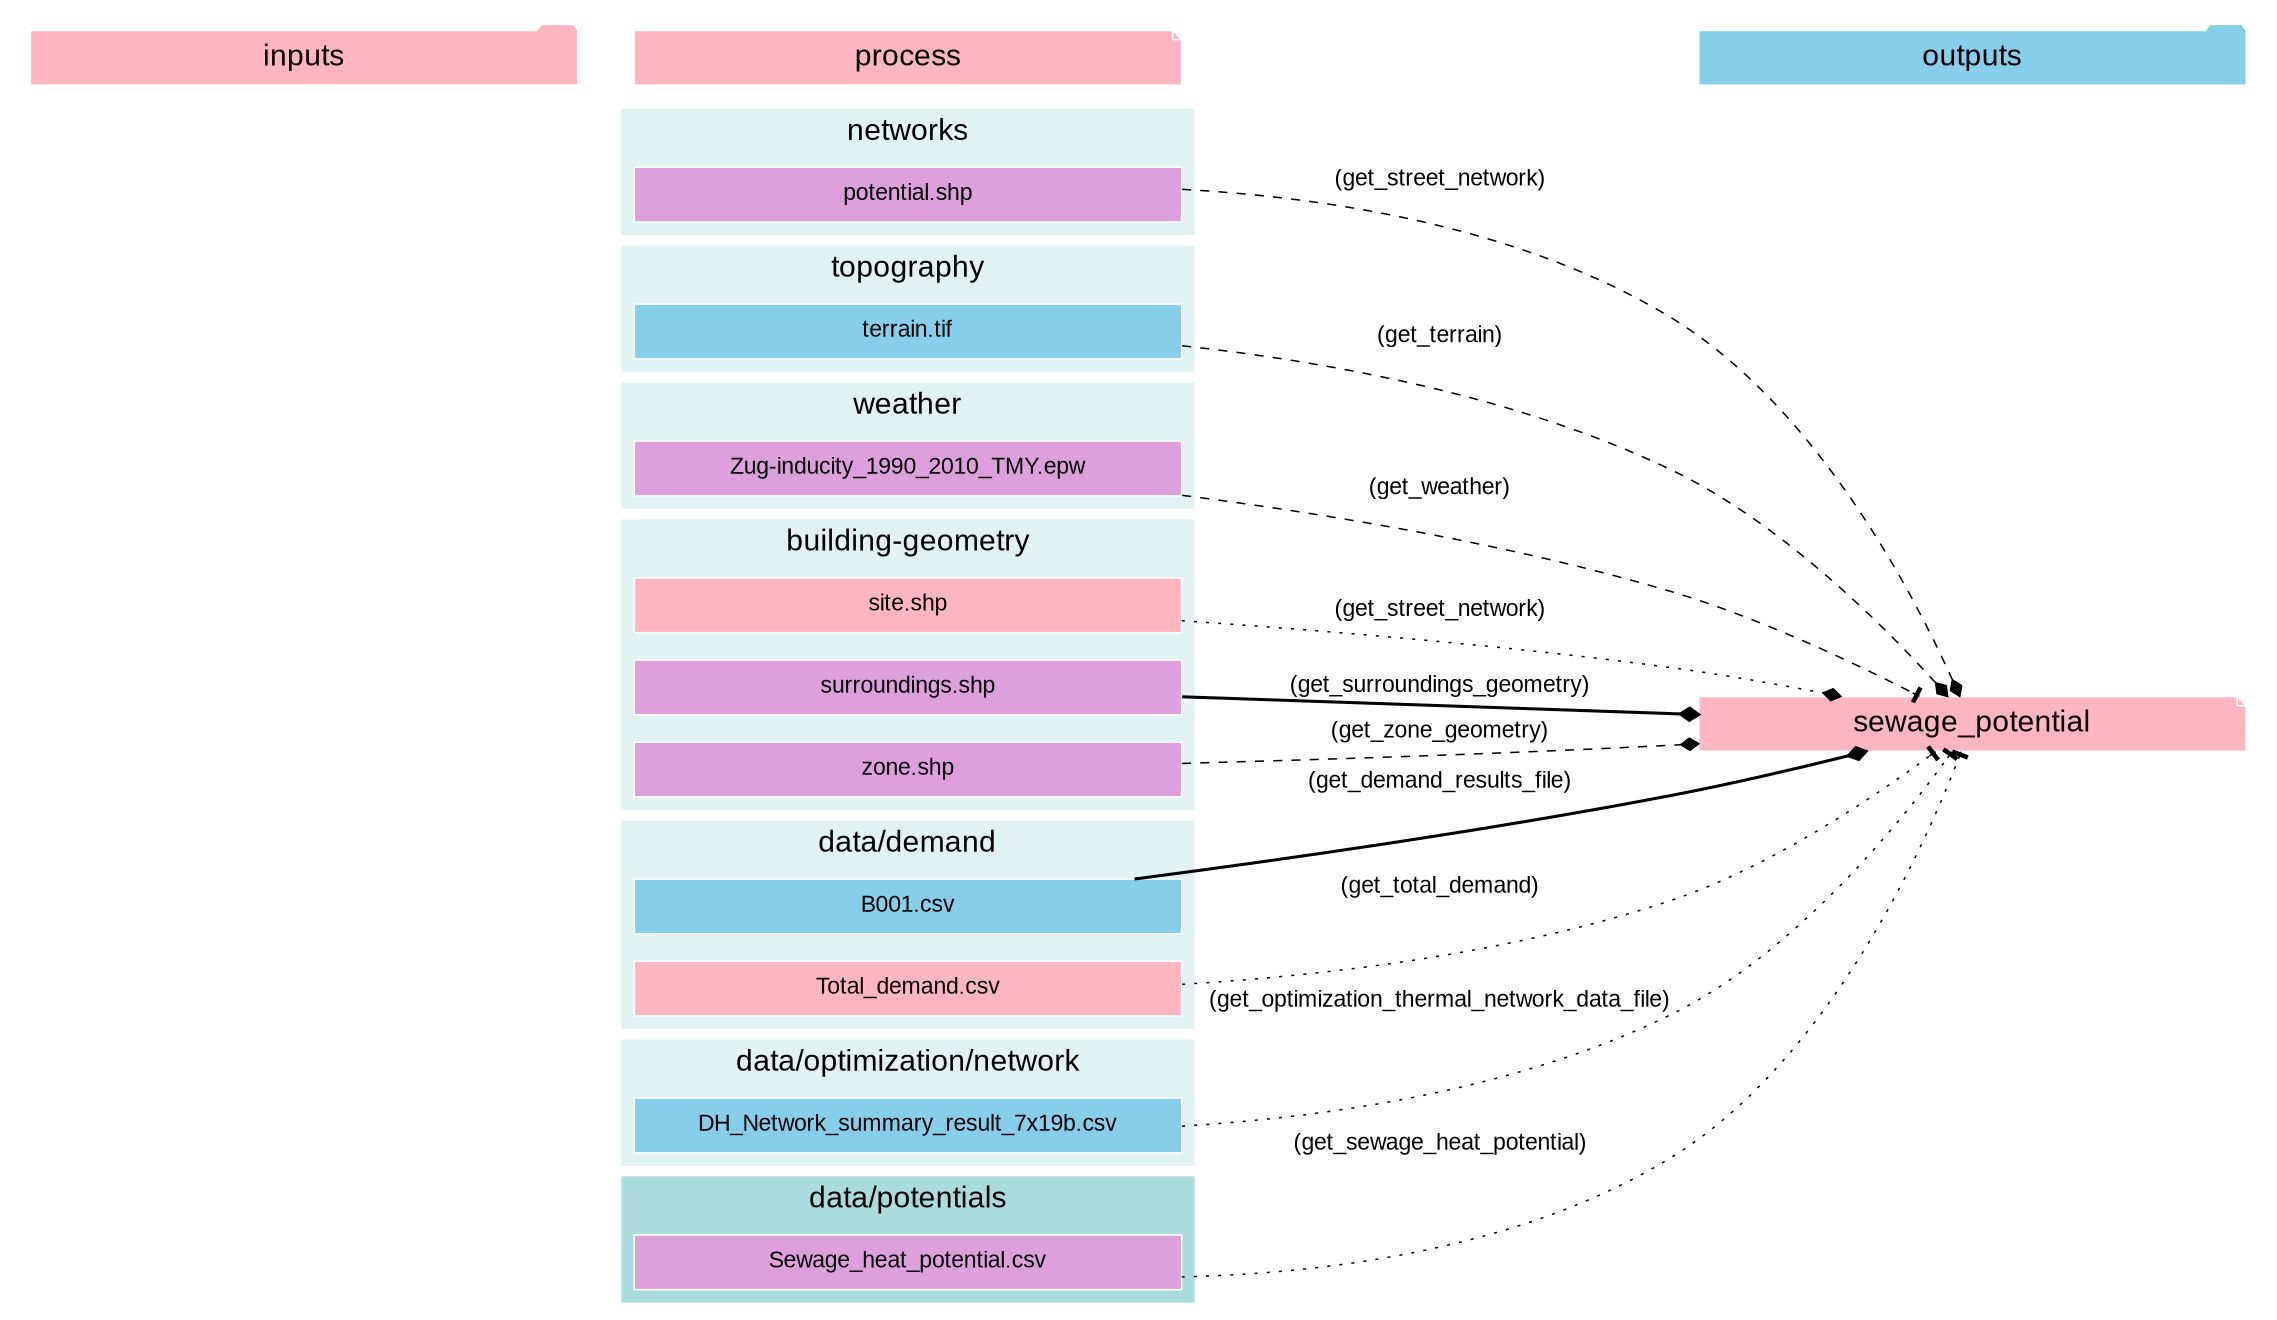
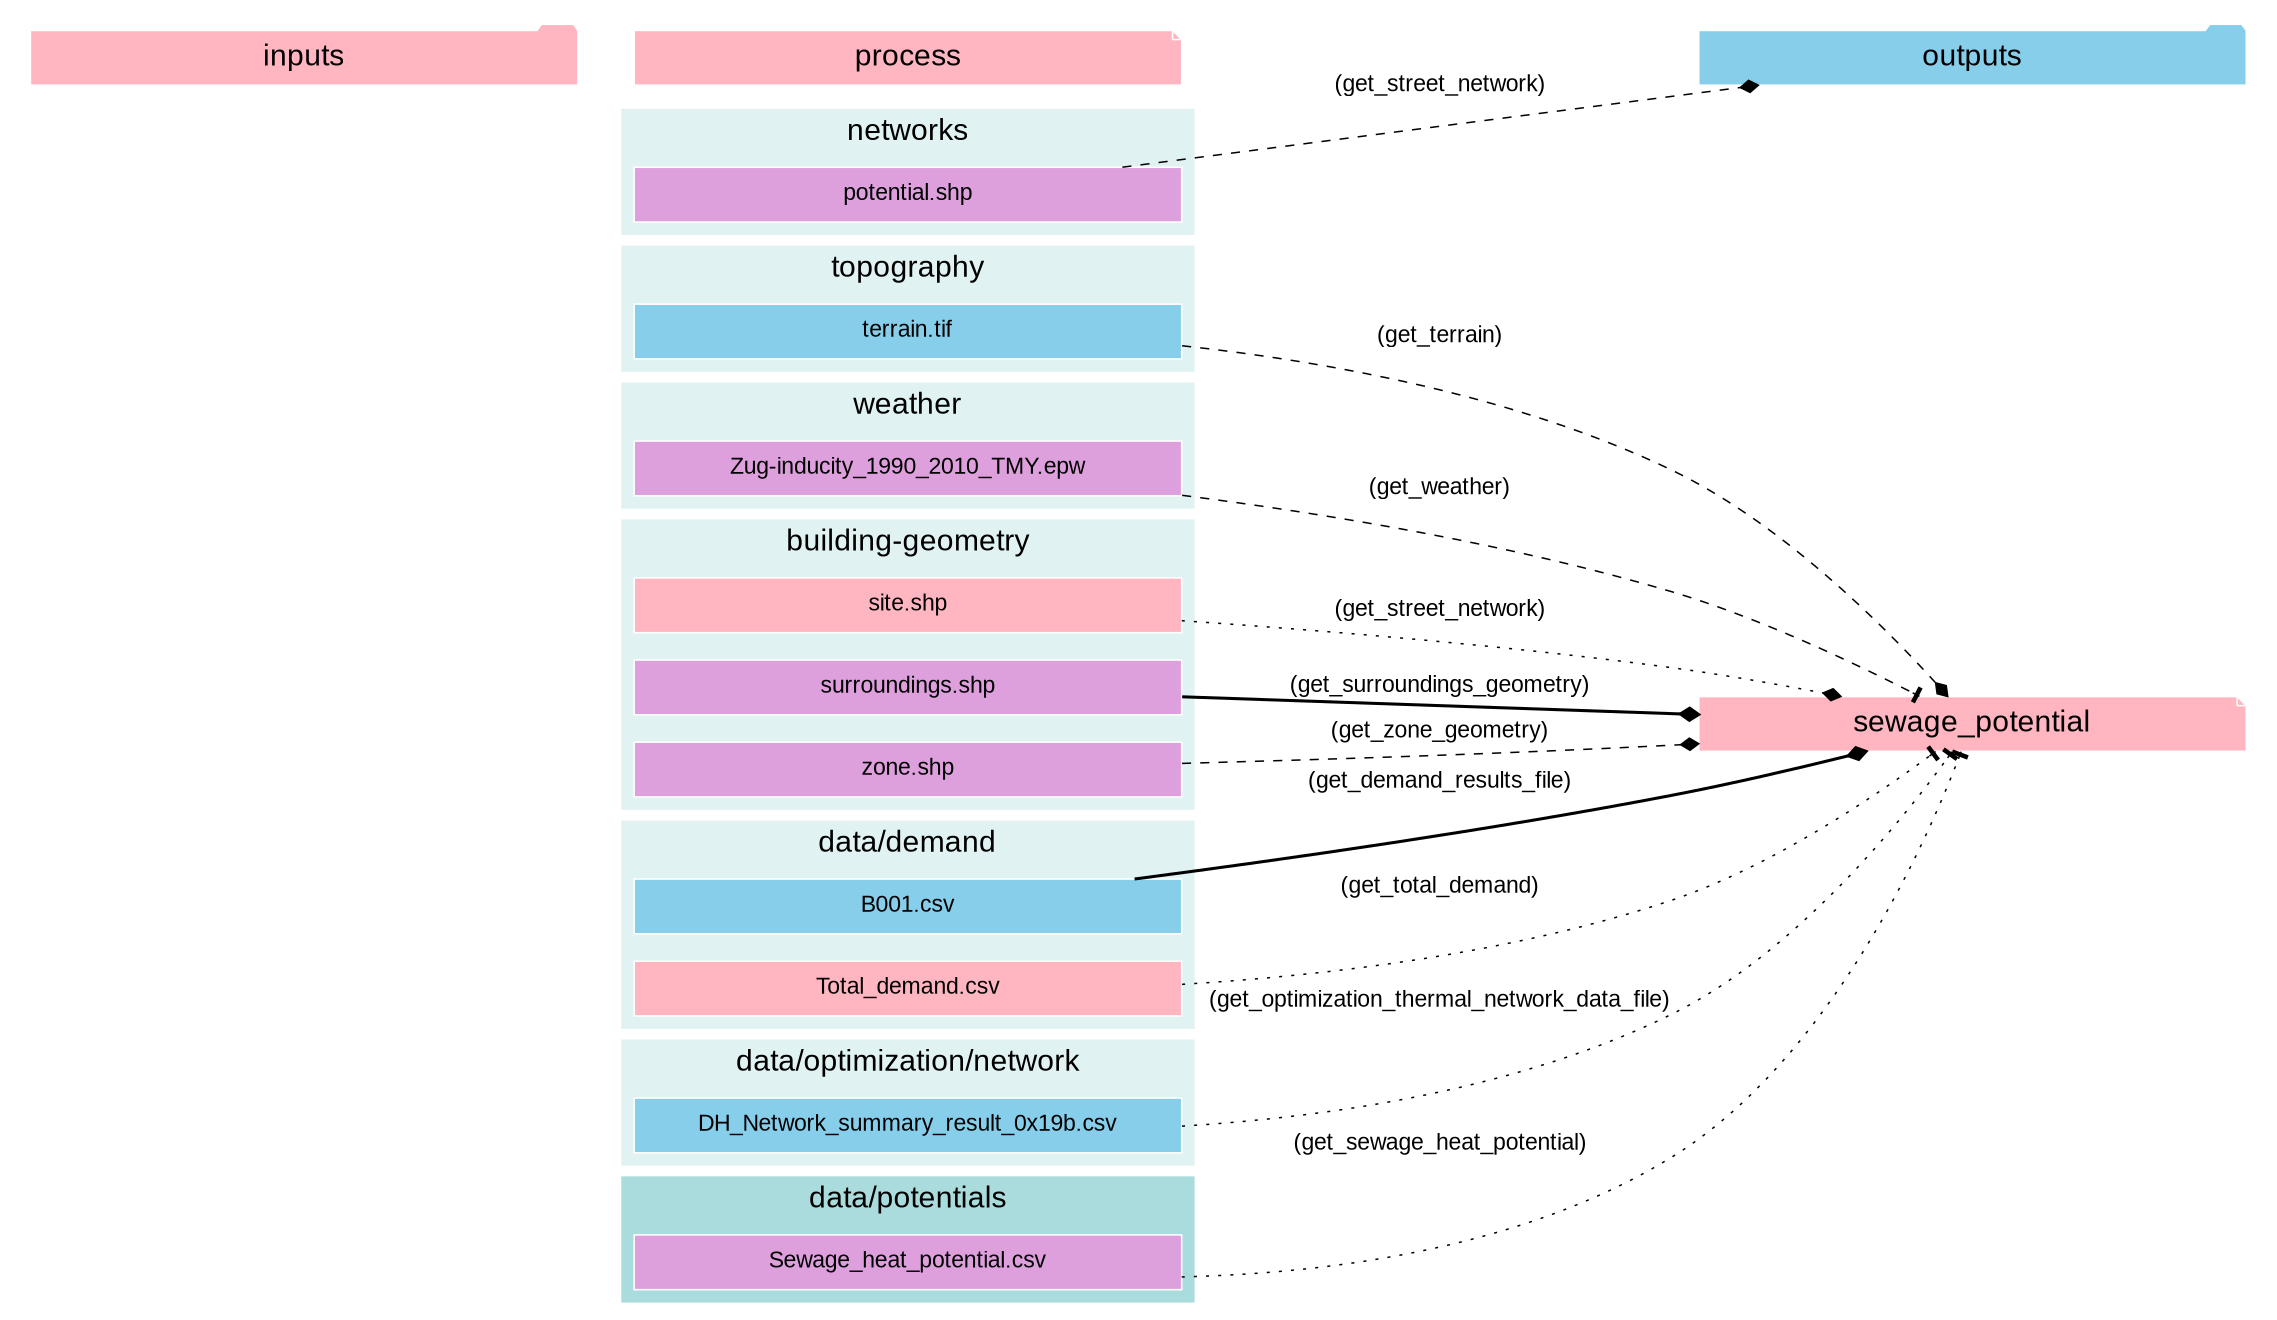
edge "potential.shp" -> "sewage_potential": now "potential.shp" -> "outputs"
node "DH_Network_summary_result_7x19b.csv": label "DH_Network_summary_result_7x19b.csv" -> "DH_Network_summary_result_0x19b.csv"
